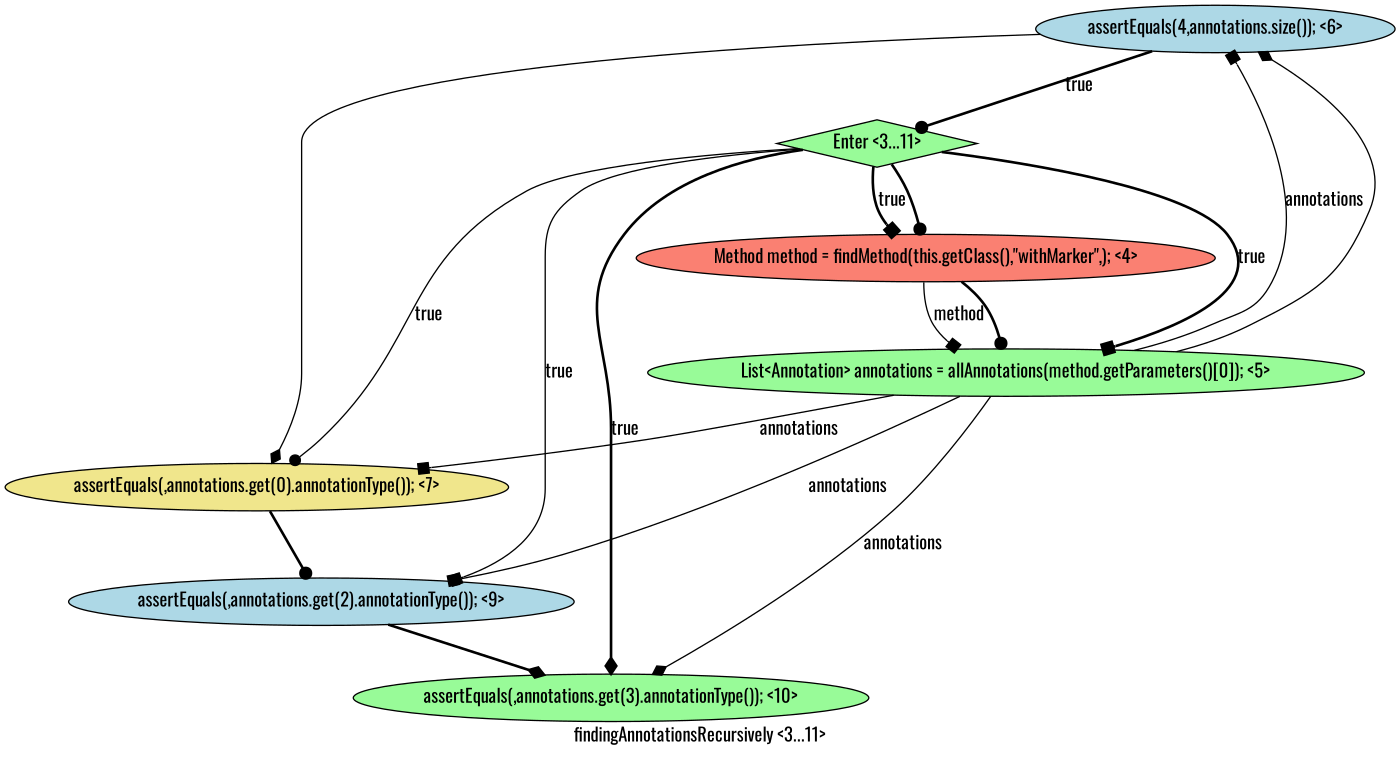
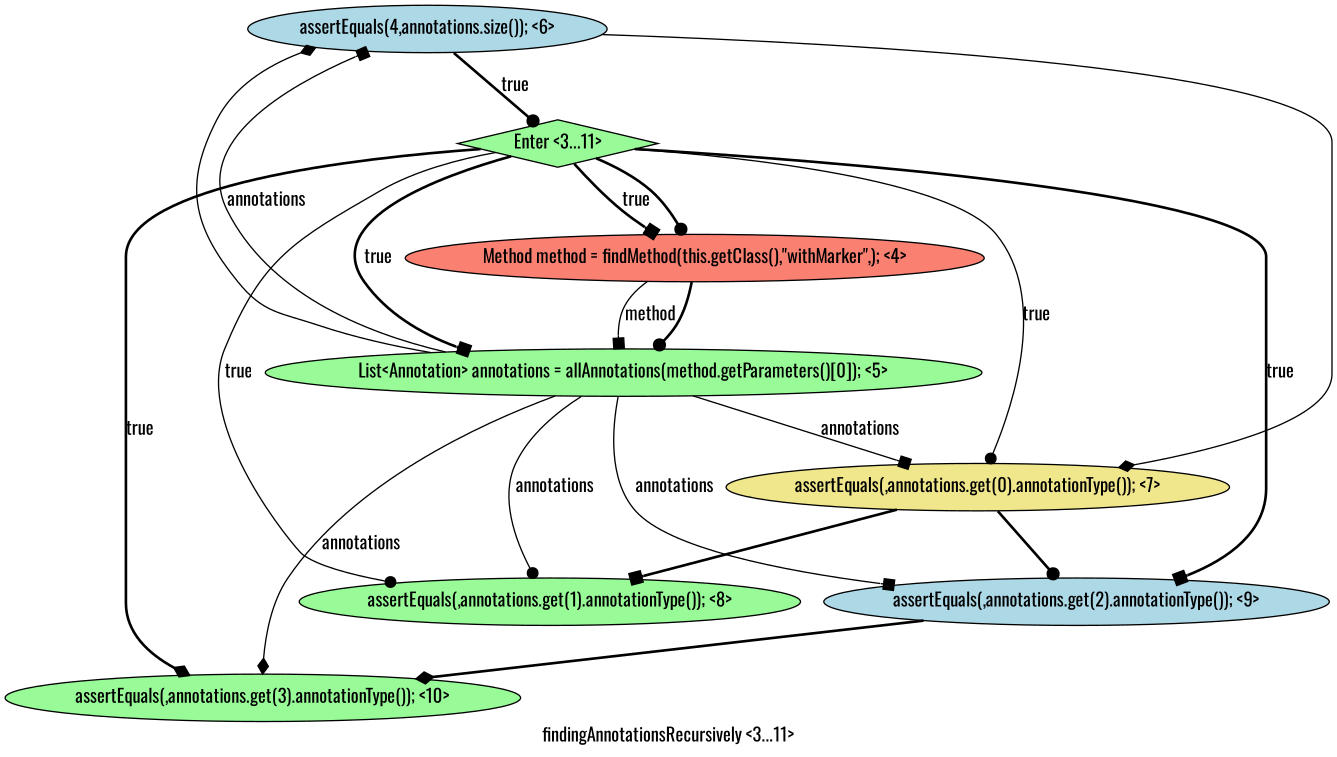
edge "Enter <3...11>" -> "assertEquals(,annotations.get(2).annotationType()); <9>": style solid -> bold
node "assertEquals(,annotations.get(1).annotationType()); <8>": added
